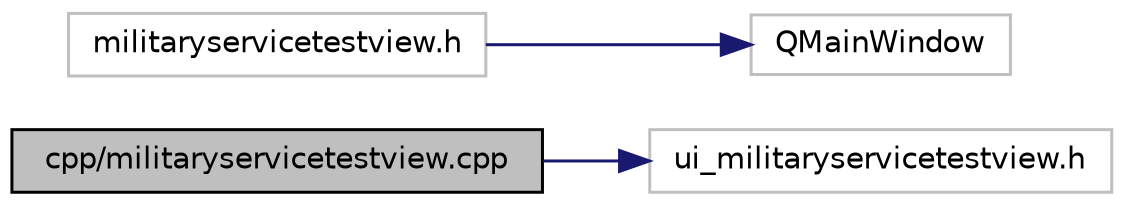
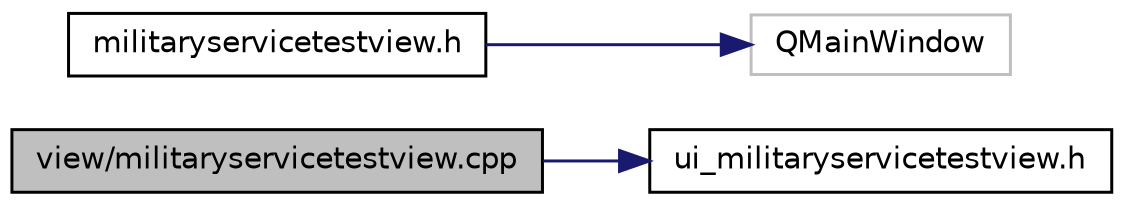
node "militaryservicetestview.h": color grey75 -> black
node "cpp/militaryservicetestview.cpp": label "cpp/militaryservicetestview.cpp" -> "view/militaryservicetestview.cpp"
node "ui_militaryservicetestview.h": color grey75 -> black
